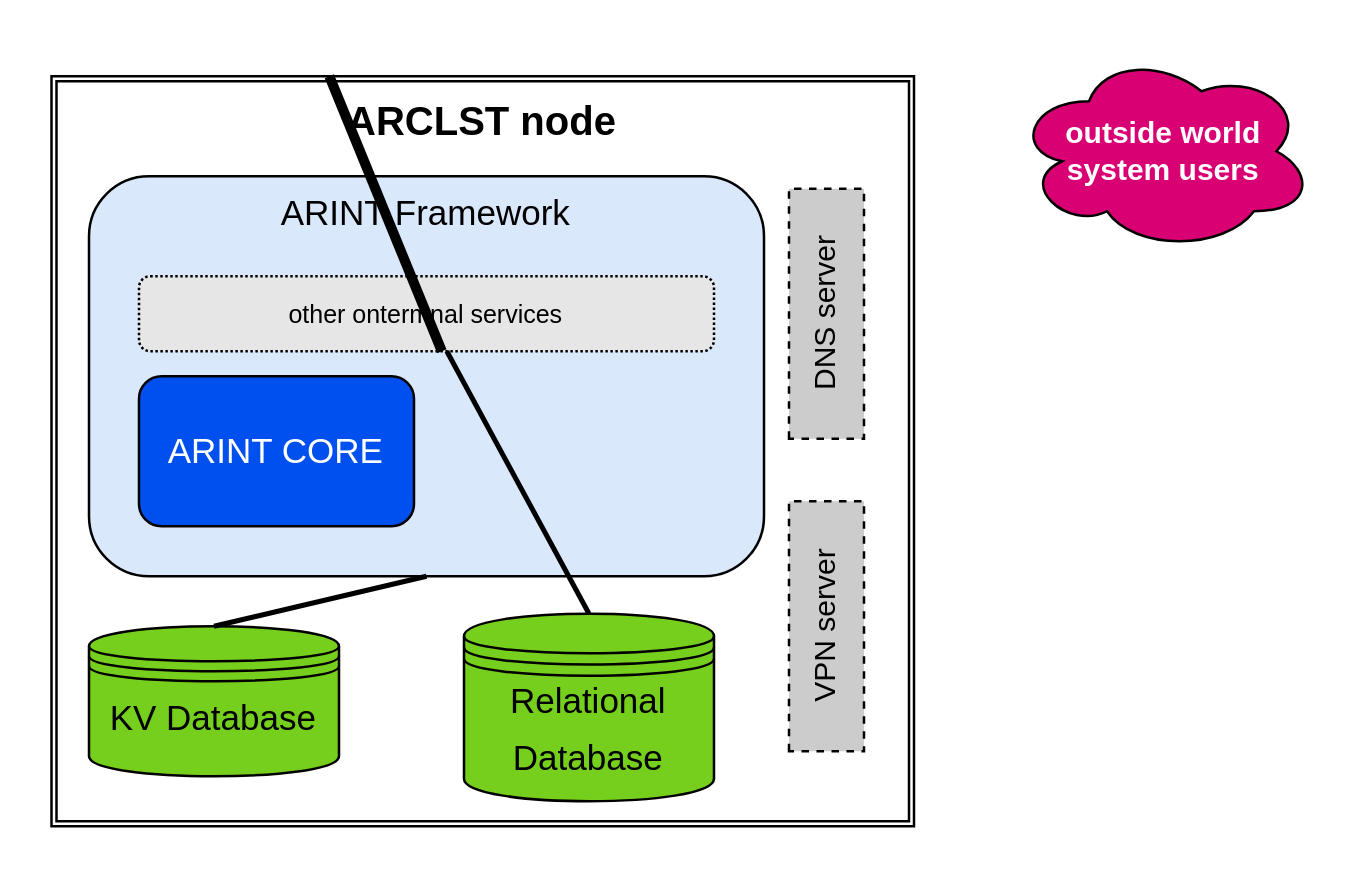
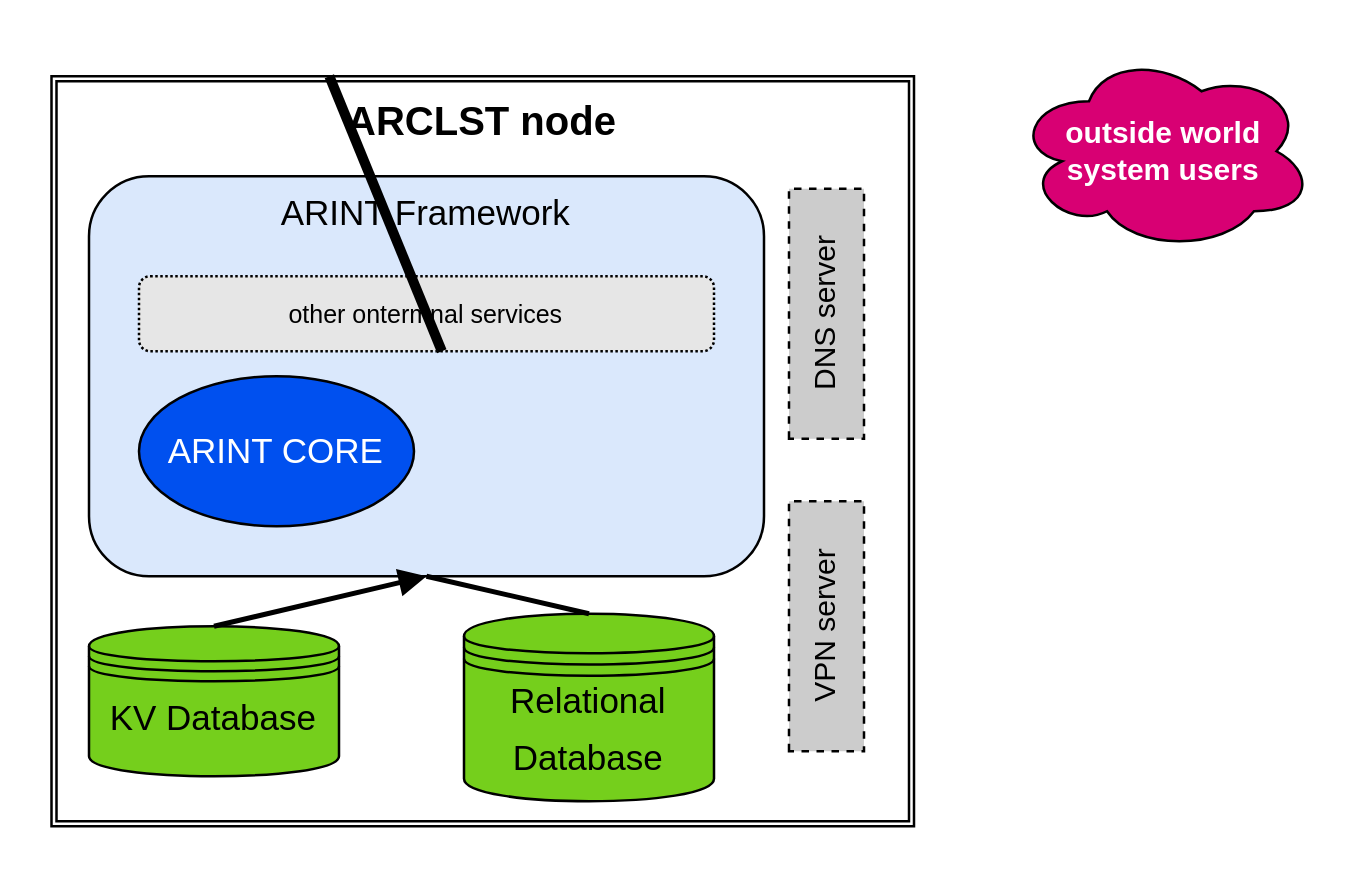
node "ARINT CORE": shape rounded rectangle -> ellipse
edge "other ontermnal services" -- "Relational Database": now "ARINT Framework" -- "Relational Database"
edge "ARINT Framework" -- "KV Database": arrowhead none -> block
